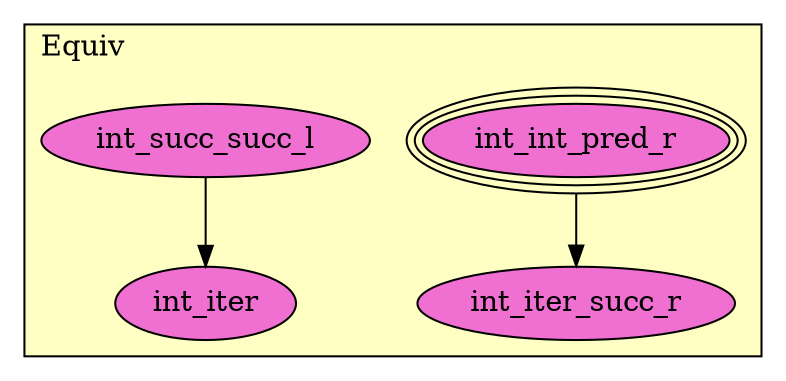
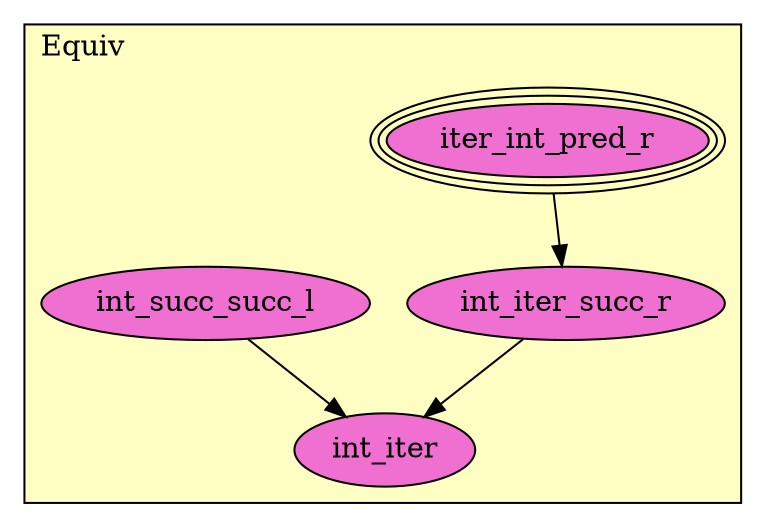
node "int_int_pred_r": label "int_int_pred_r" -> "iter_int_pred_r"
edge "int_iter_succ_r" -> "int_iter": added
